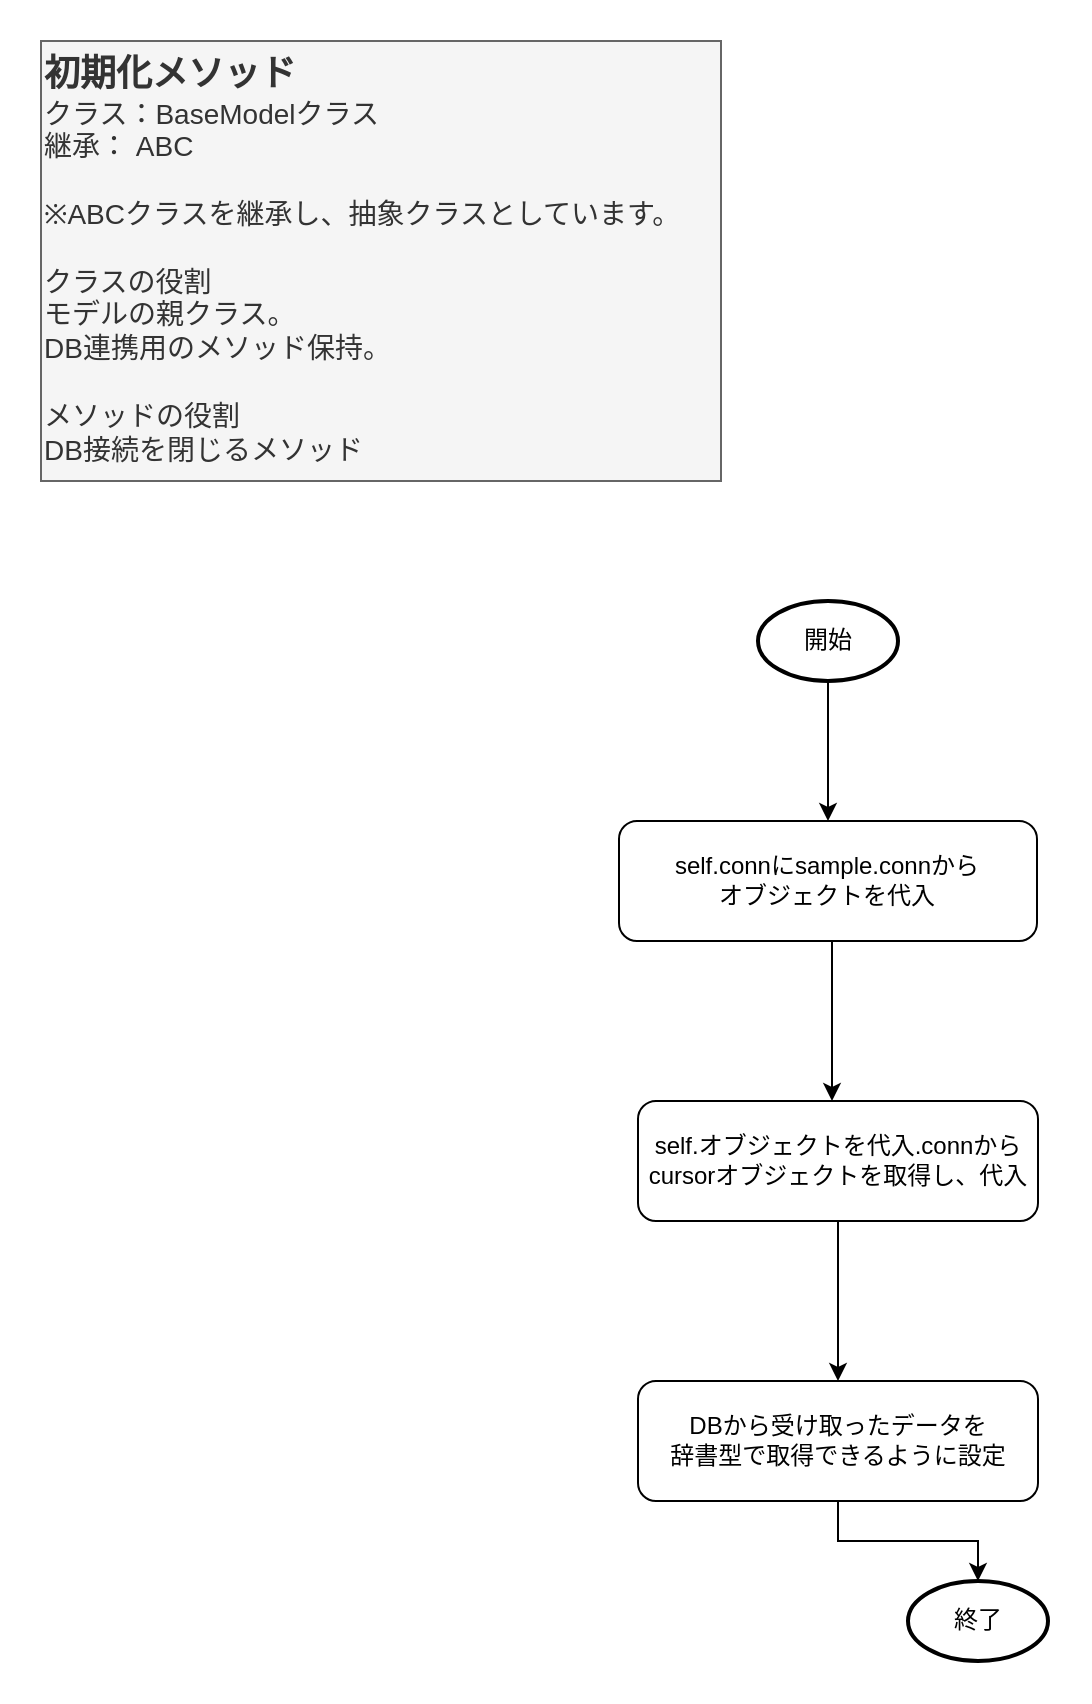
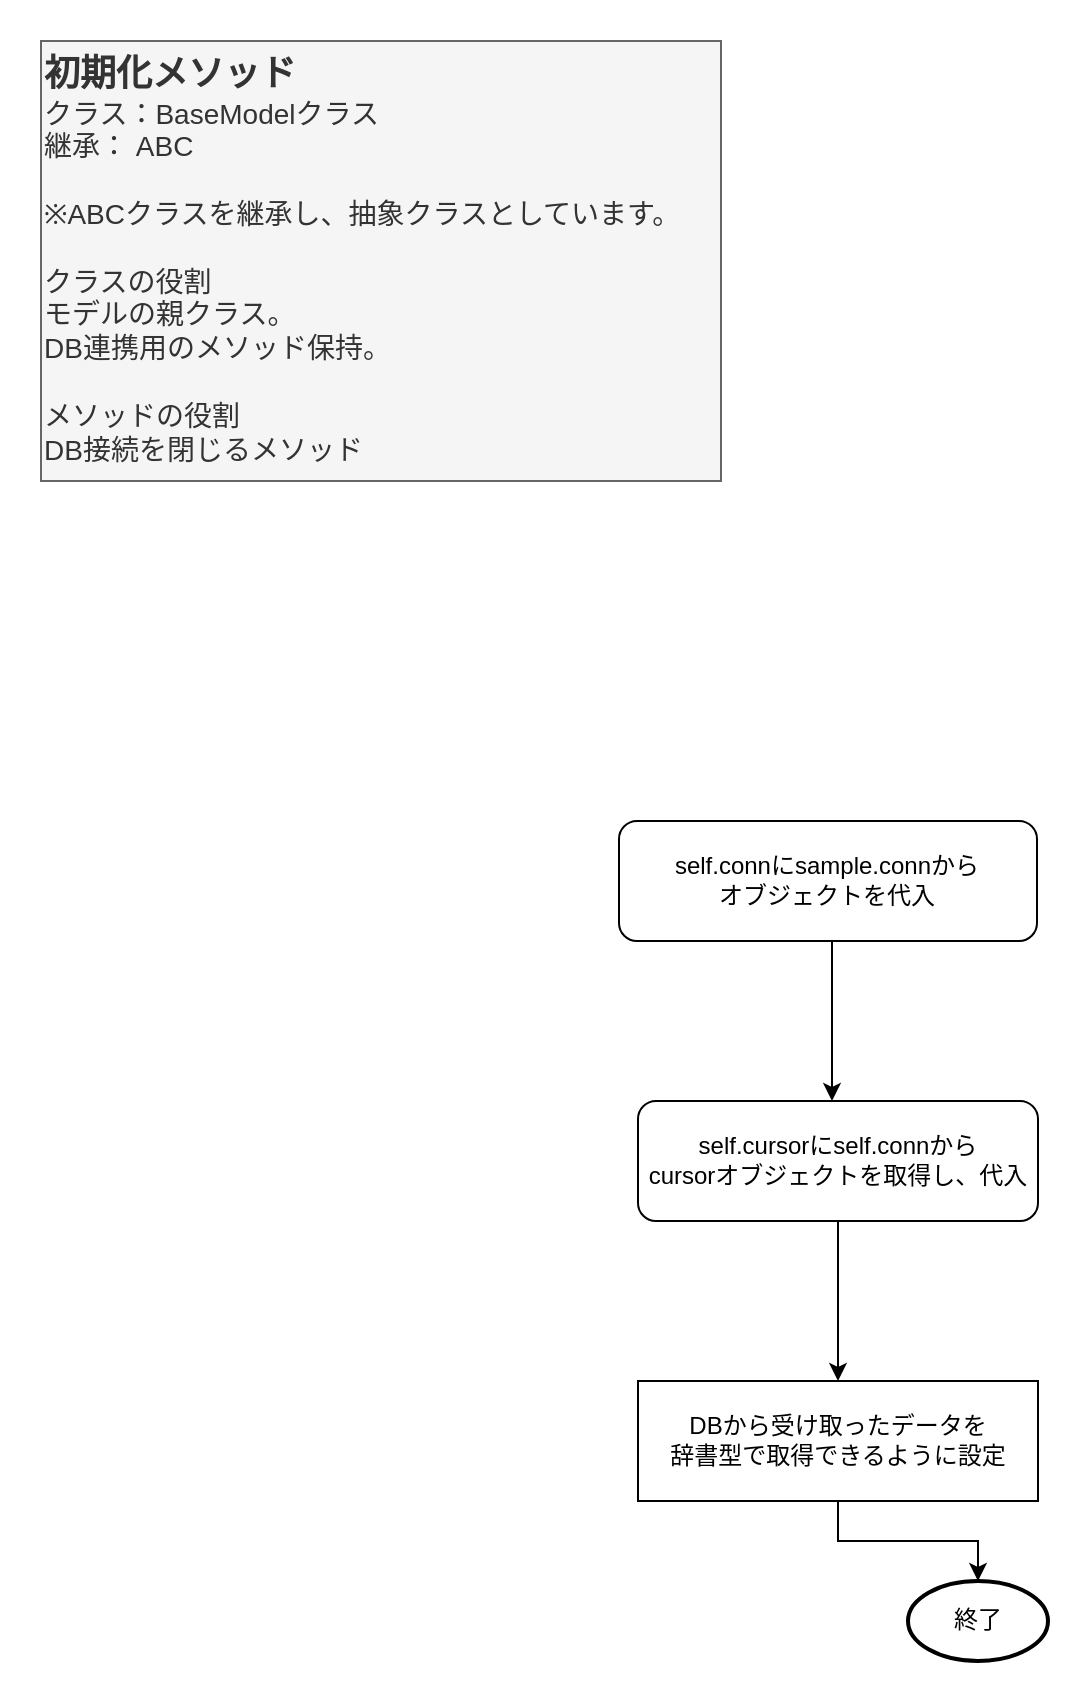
node "開始": removed
edge "開始" -> "self.connにsample.connから オブジェクトを代入": removed
node "self.オブジェクトを代入.connから cursorオブジェクトを取得し、代入": label "self.オブジェクトを代入.connから cursorオブジェクトを取得し、代入" -> "self.cursorにself.connから cursorオブジェクトを取得し、代入"
node "DBから受け取ったデータを 辞書型で取得できるように設定": shape rounded rectangle -> rectangle
